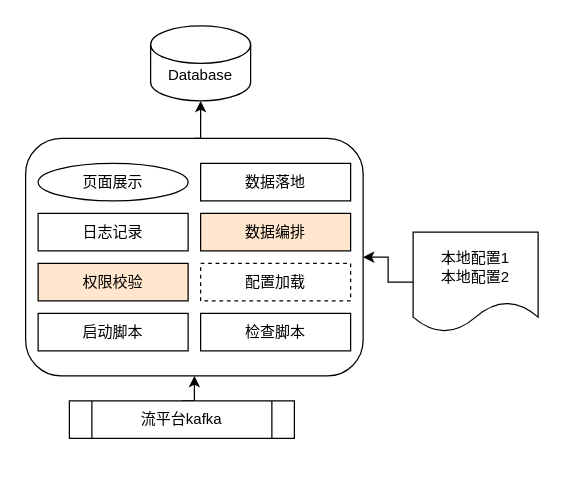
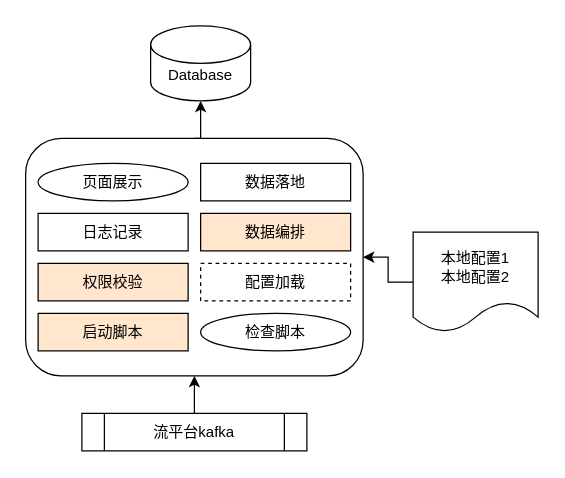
node "启动脚本": fillcolor #ffffff -> #ffe6cc
node "检查脚本": shape rectangle -> ellipse
node "流平台kafka": moved (182, 419) -> (194, 432)
